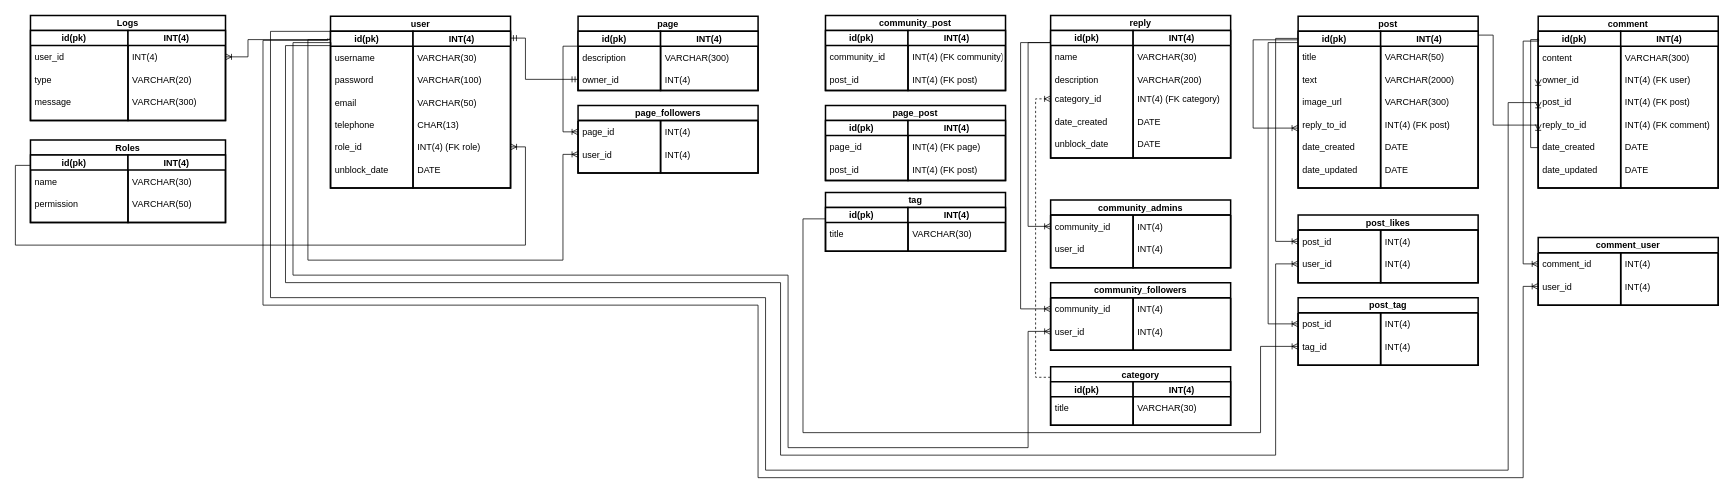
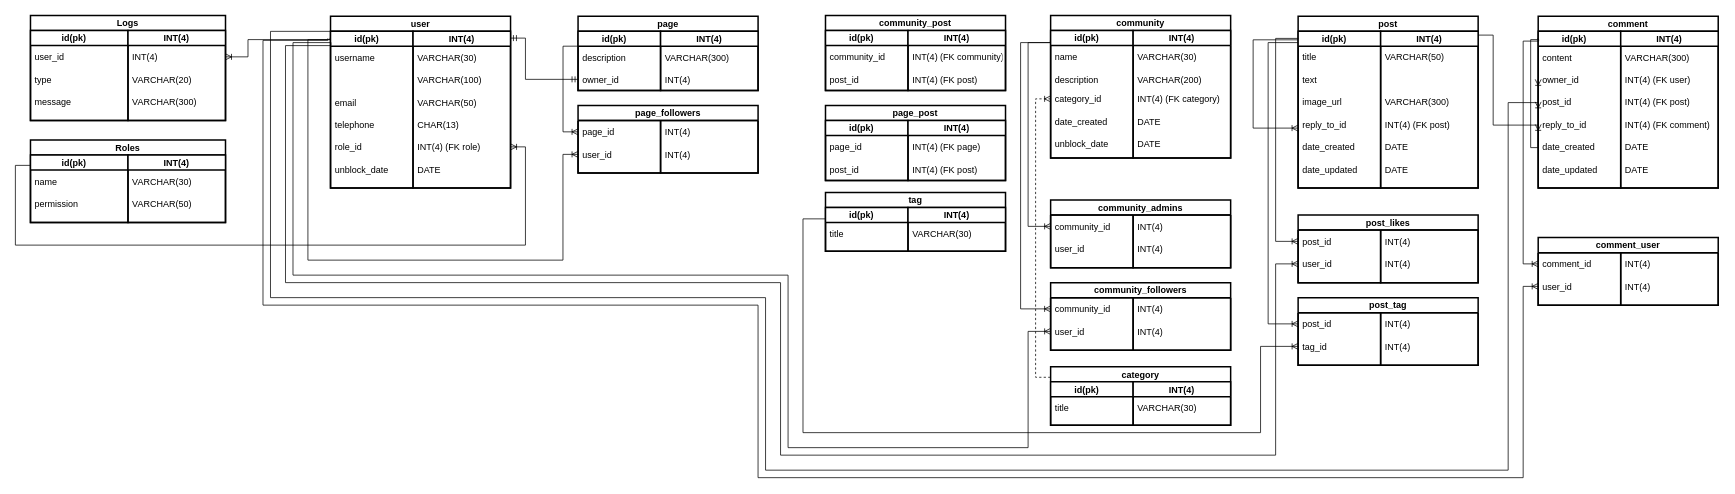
node "reply": label "reply" -> "community"
node "VARCHAR(2000)": removed
node "password": removed
